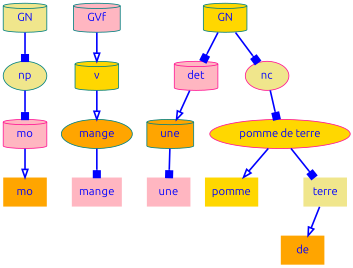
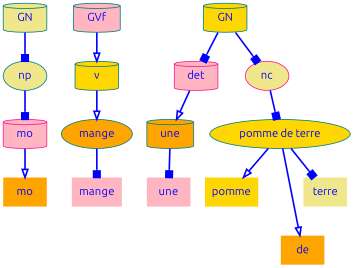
node "pomme de terre": color deeppink -> teal
edge "terre" -> "de": now "pomme de terre" -> "de"
